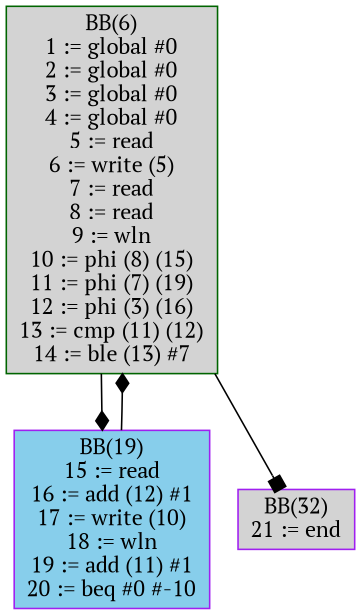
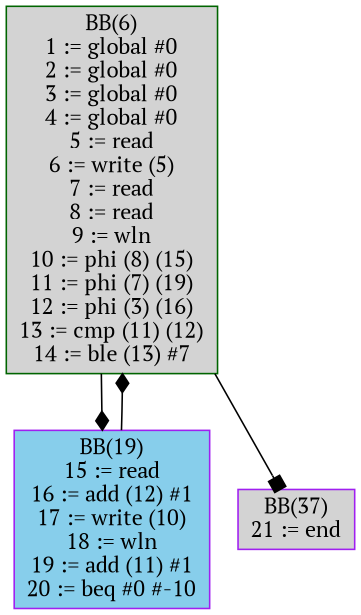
node "BB(32) 21 := end": label "BB(32) 21 := end" -> "BB(37) 21 := end"
